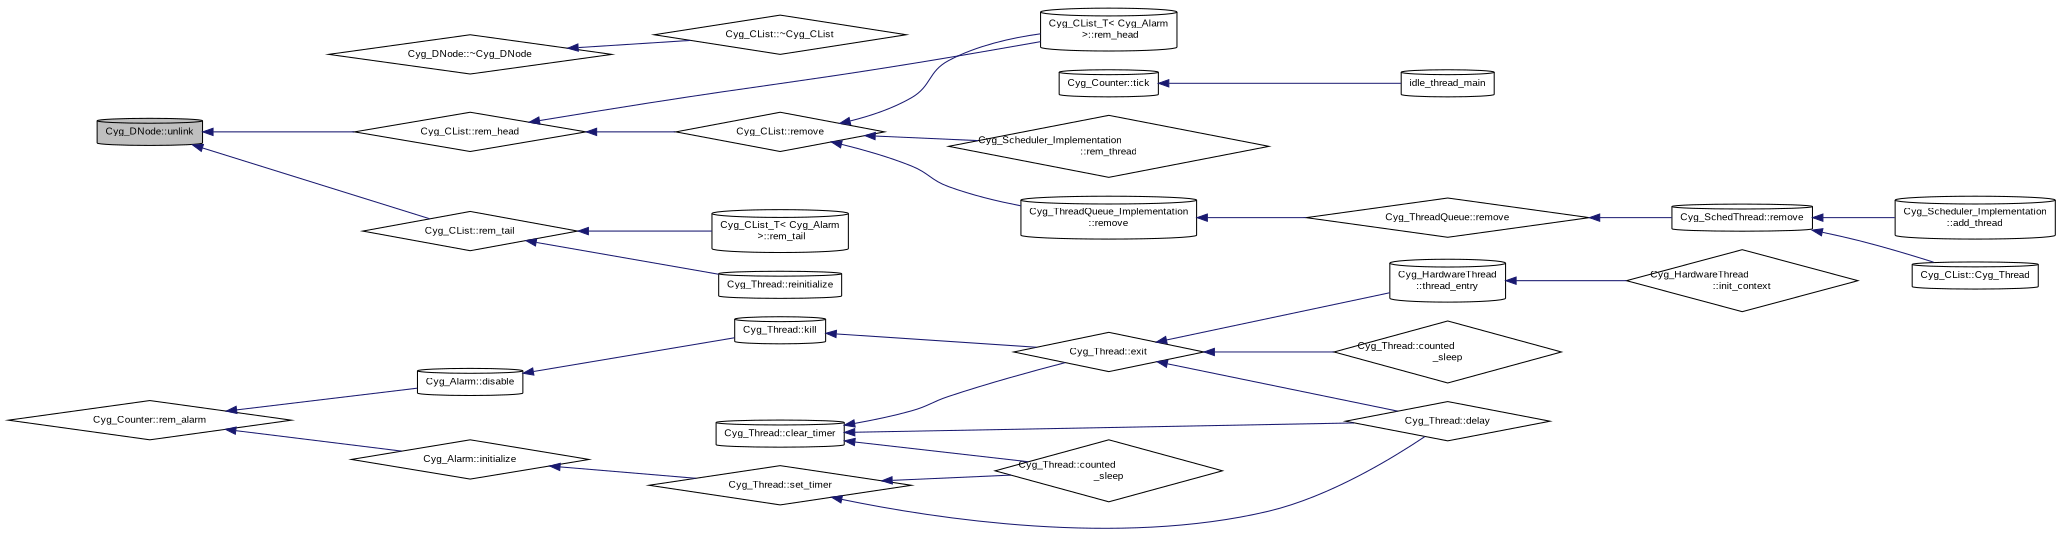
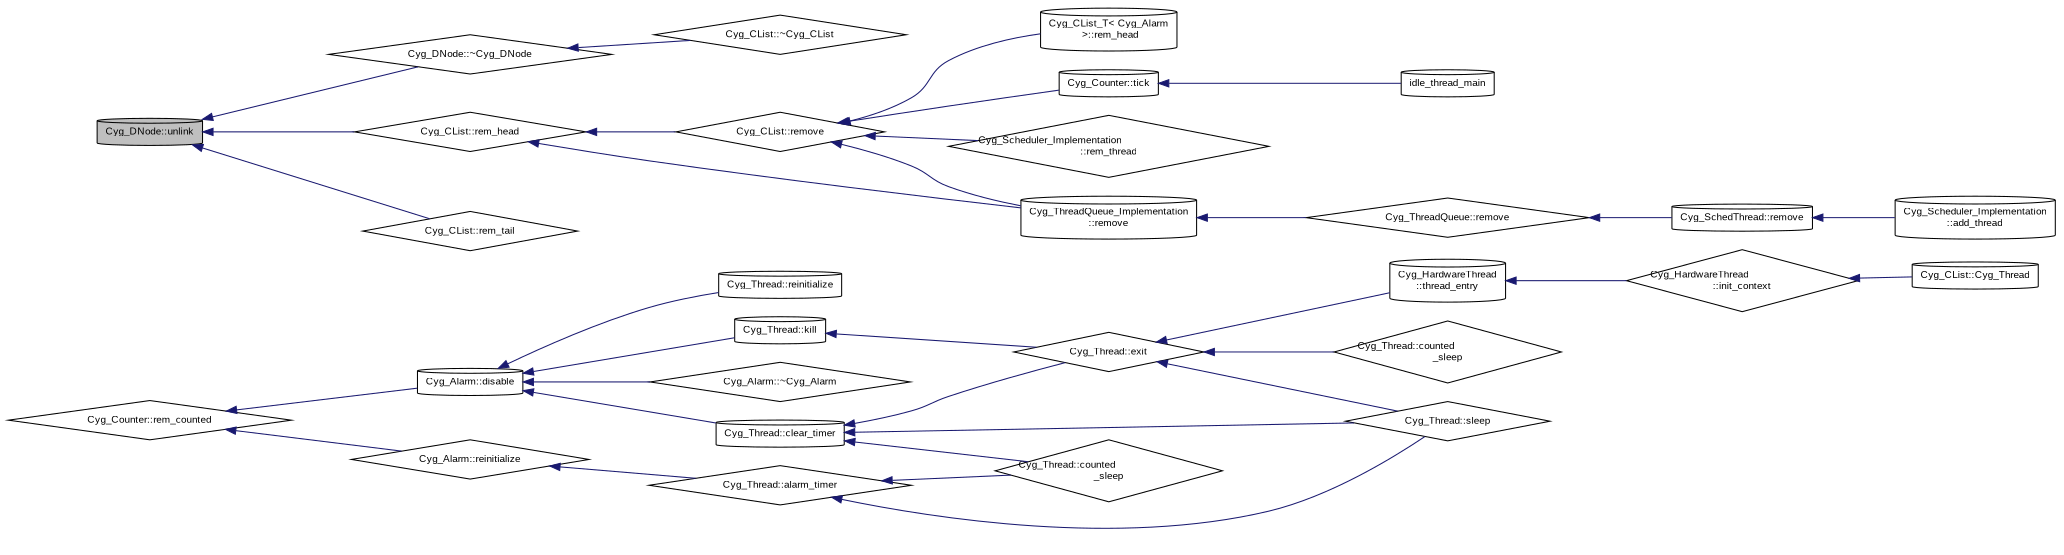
edge "Cyg_CList_T< Cyg_Alarm >::rem_head" -> "Cyg_CList::rem_head": now "Cyg_ThreadQueue_Implementation ::remove" -> "Cyg_CList::rem_head"
edge "Cyg_DNode::~Cyg_DNode" -> "Cyg_DNode::unlink": added
edge "Cyg_Counter::tick" -> "Cyg_CList::remove": added
node "Cyg_CList_T< Cyg_Alarm >::rem_tail": removed
edge "Cyg_CList::Cyg_Thread" -> "Cyg_SchedThread::remove": now "Cyg_CList::Cyg_Thread" -> "Cyg_HardwareThread ::init_context"
edge "Cyg_Thread::reinitialize" -> "Cyg_CList::rem_tail": now "Cyg_Thread::reinitialize" -> "Cyg_Alarm::disable"
node "Cyg_Alarm::~Cyg_Alarm": added
edge "Cyg_Thread::clear_timer" -> "Cyg_Alarm::disable": added
node "Cyg_Counter::rem_alarm": label "Cyg_Counter::rem_alarm" -> "Cyg_Counter::rem_counted"
node "Cyg_Thread::delay": label "Cyg_Thread::delay" -> "Cyg_Thread::sleep"
node "Cyg_Alarm::initialize": label "Cyg_Alarm::initialize" -> "Cyg_Alarm::reinitialize"
node "Cyg_Thread::set_timer": label "Cyg_Thread::set_timer" -> "Cyg_Thread::alarm_timer"
